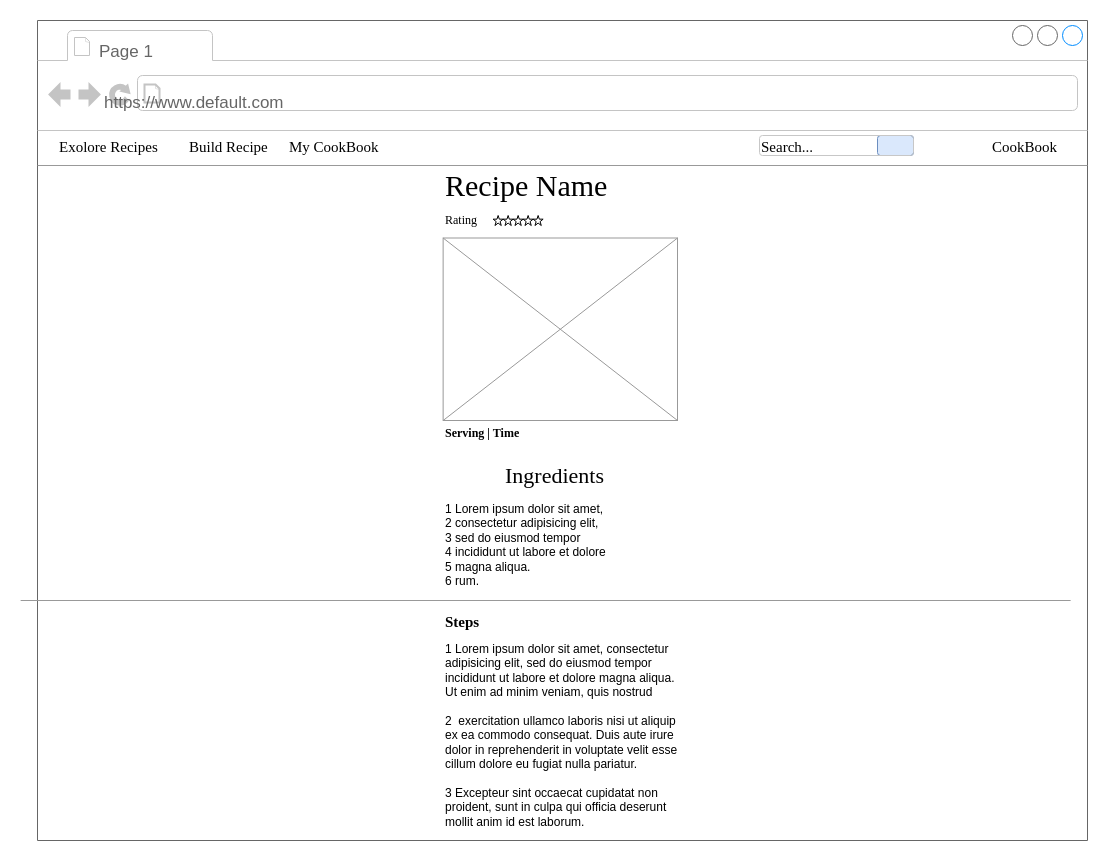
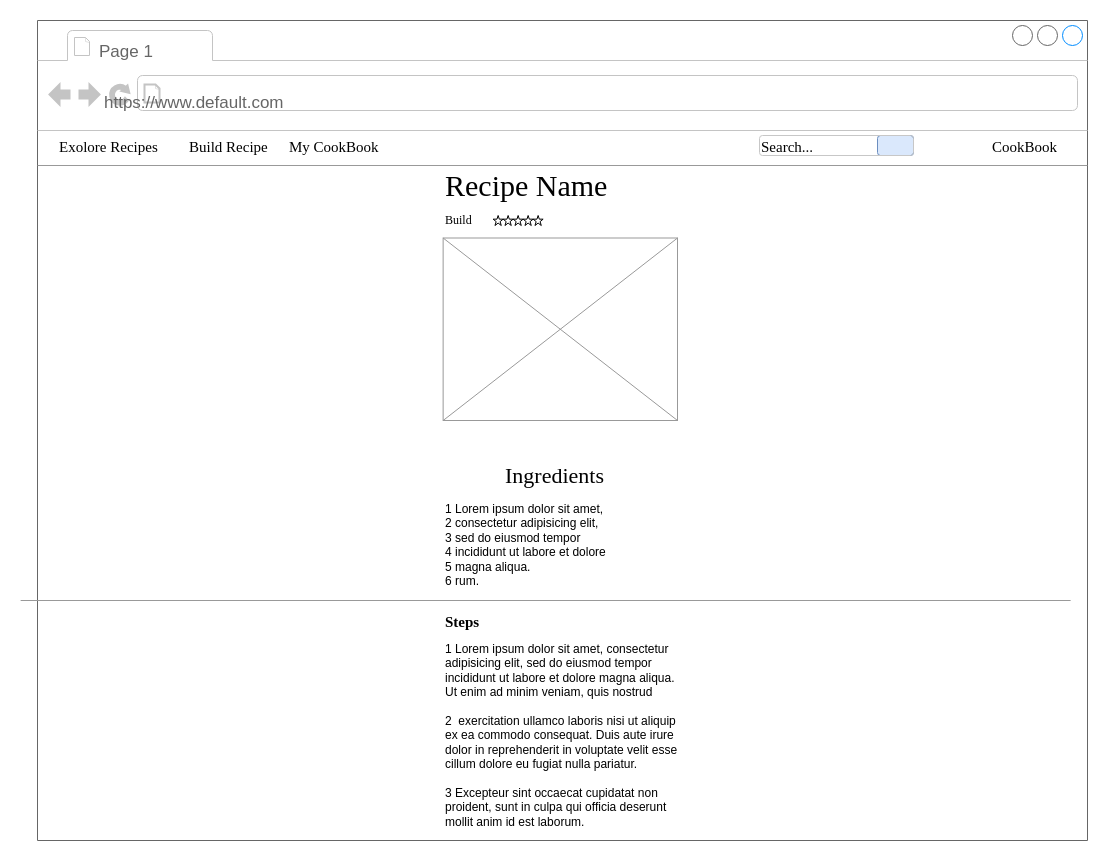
node "Rating": label "Rating" -> "Build"
node "Serving | Time": removed
